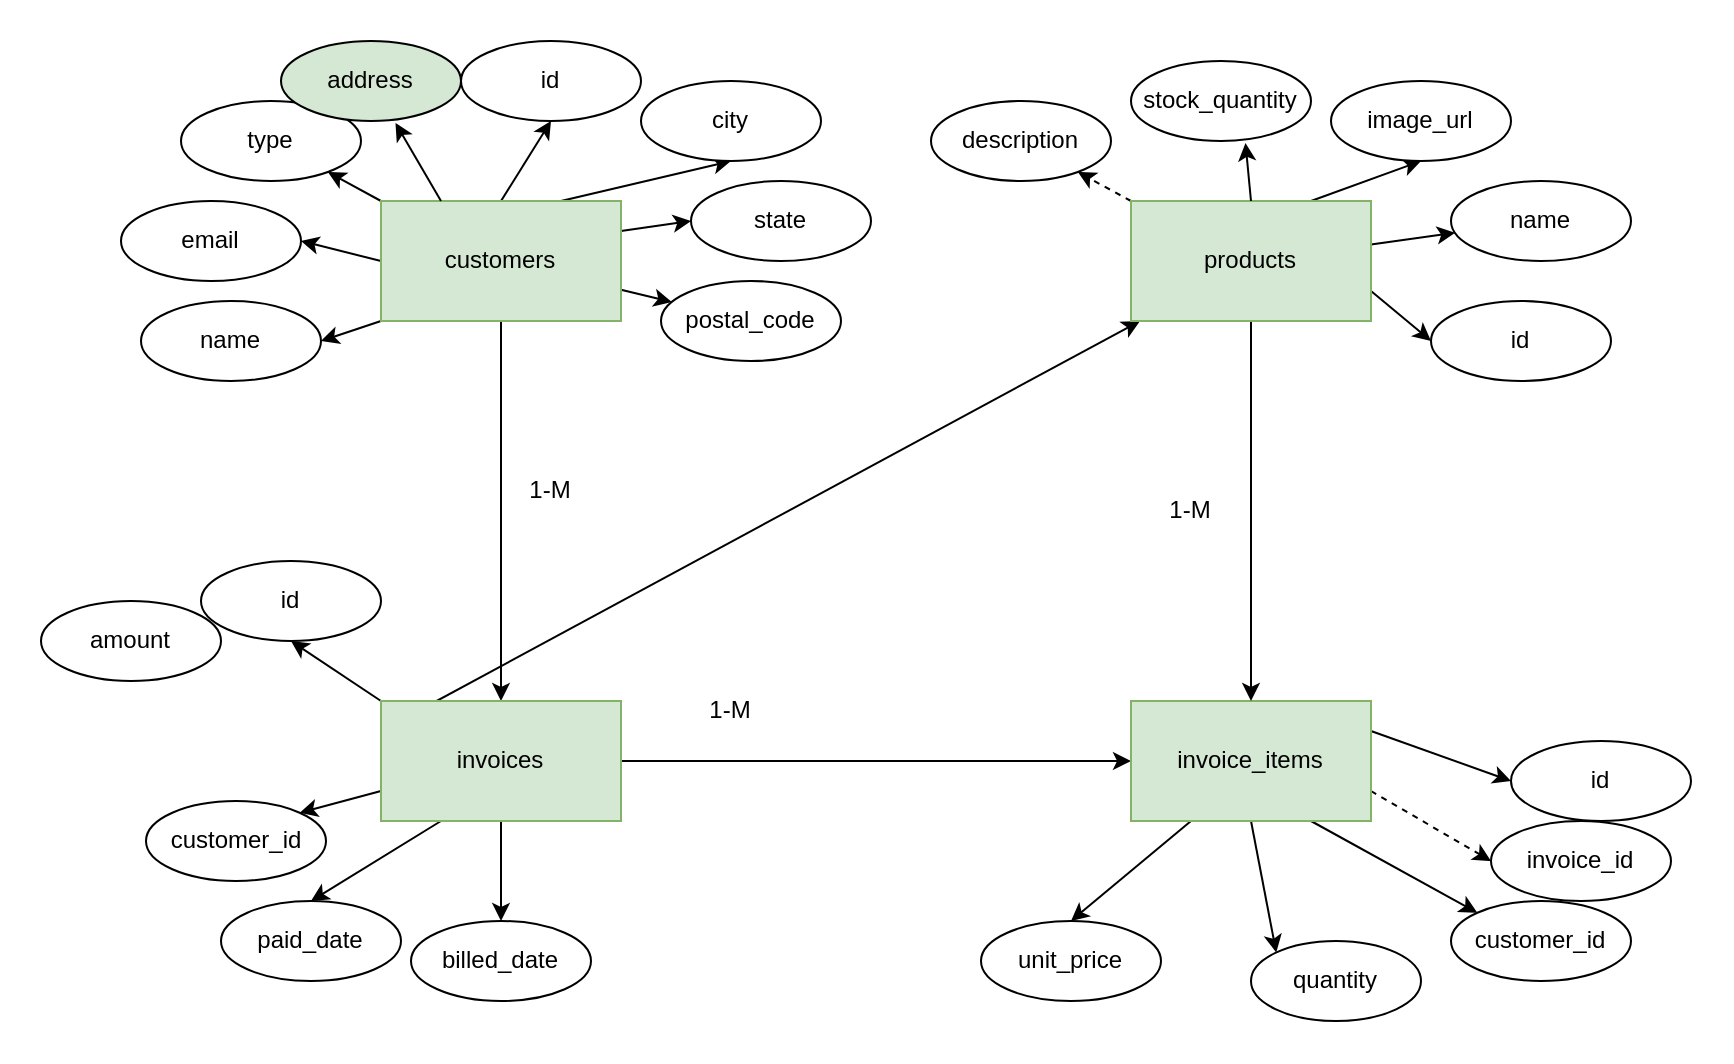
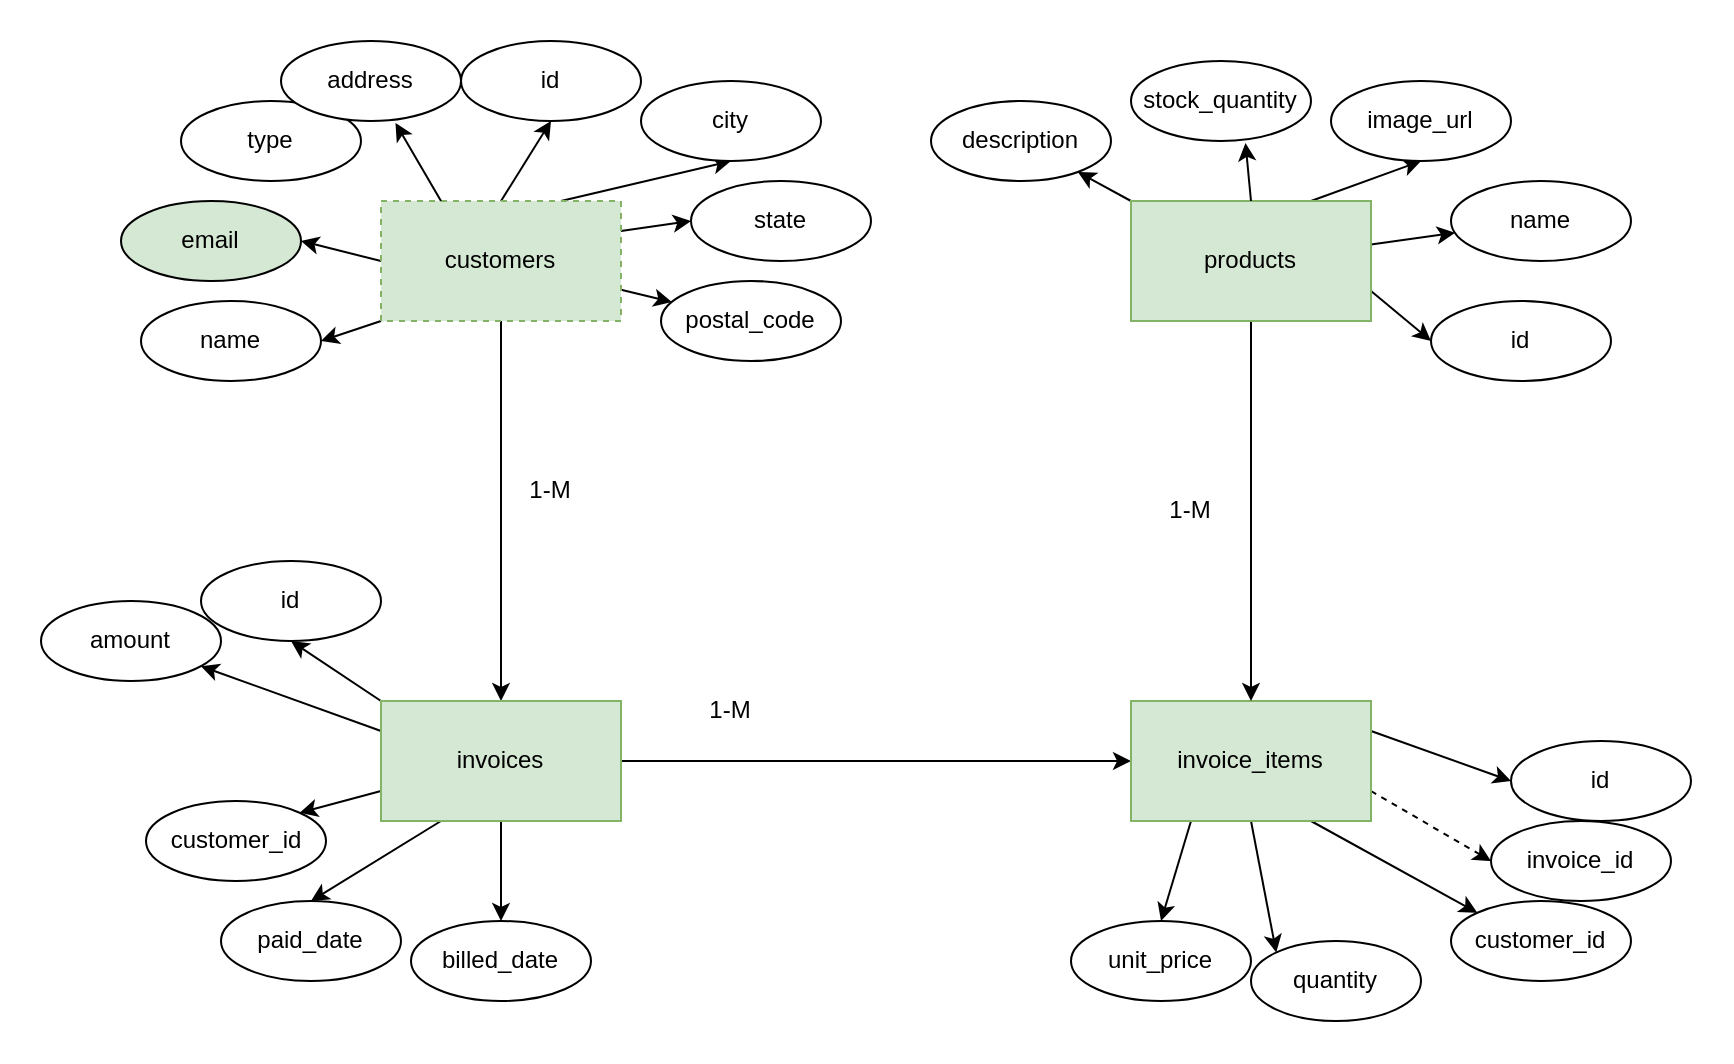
node "address": fillcolor #d5e8d4 -> #ffffff
edge "products" -> "description": style dashed -> solid
edge "customers" -> "type": removed
node "email": fillcolor #ffffff -> #d5e8d4
node "customers": style solid -> dashed
edge "invoices" -> "products": now "invoices" -> "amount"
node "unit_price": moved (1071, 961) -> (1161, 961)
